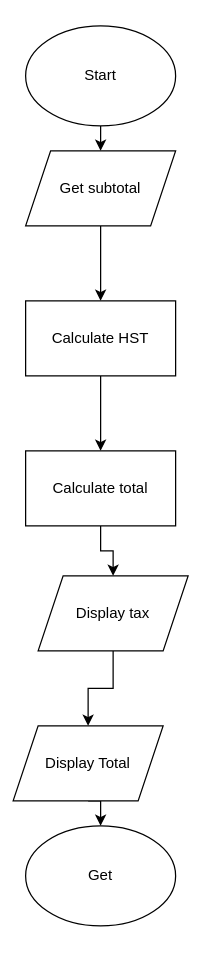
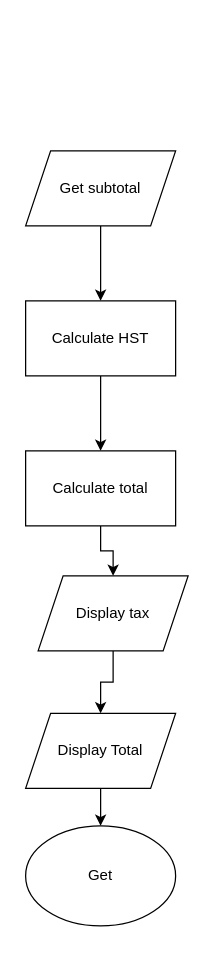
node "Start": removed
edge "Start" -> "Get subtotal": removed
node "Display Total": moved (88, 763) -> (101, 751)
